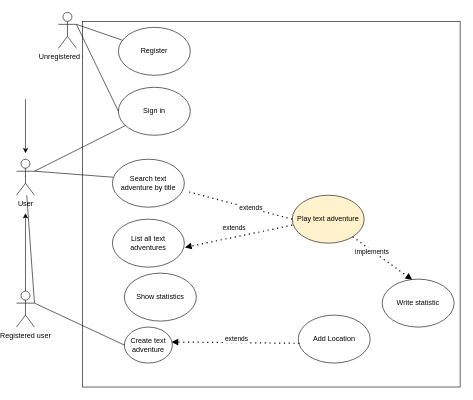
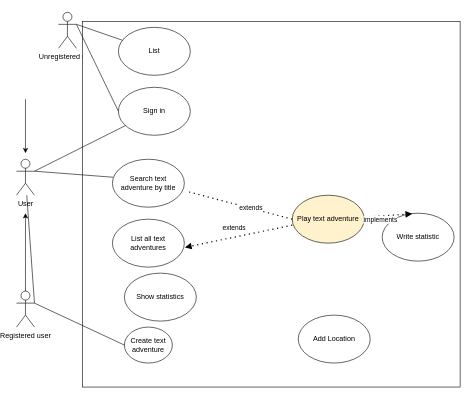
node "Register": label "Register" -> "List"
node "Write statistic": moved (419, 303) -> (419, 237)
edge "Add Location" -> "Create text adventure": removed, label "extends"
